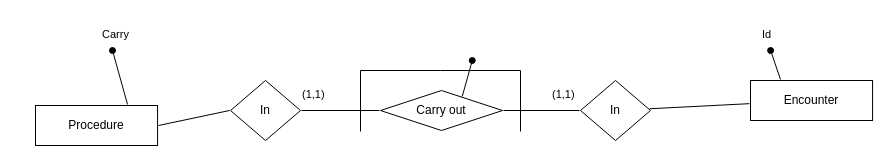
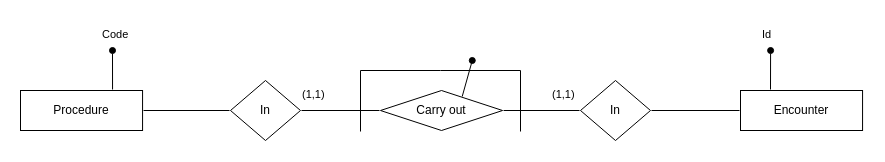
node "Carry": label "Carry" -> "Code"
node "Encounter": moved (812, 101) -> (802, 111)
node "Procedure": moved (97, 126) -> (82, 111)
